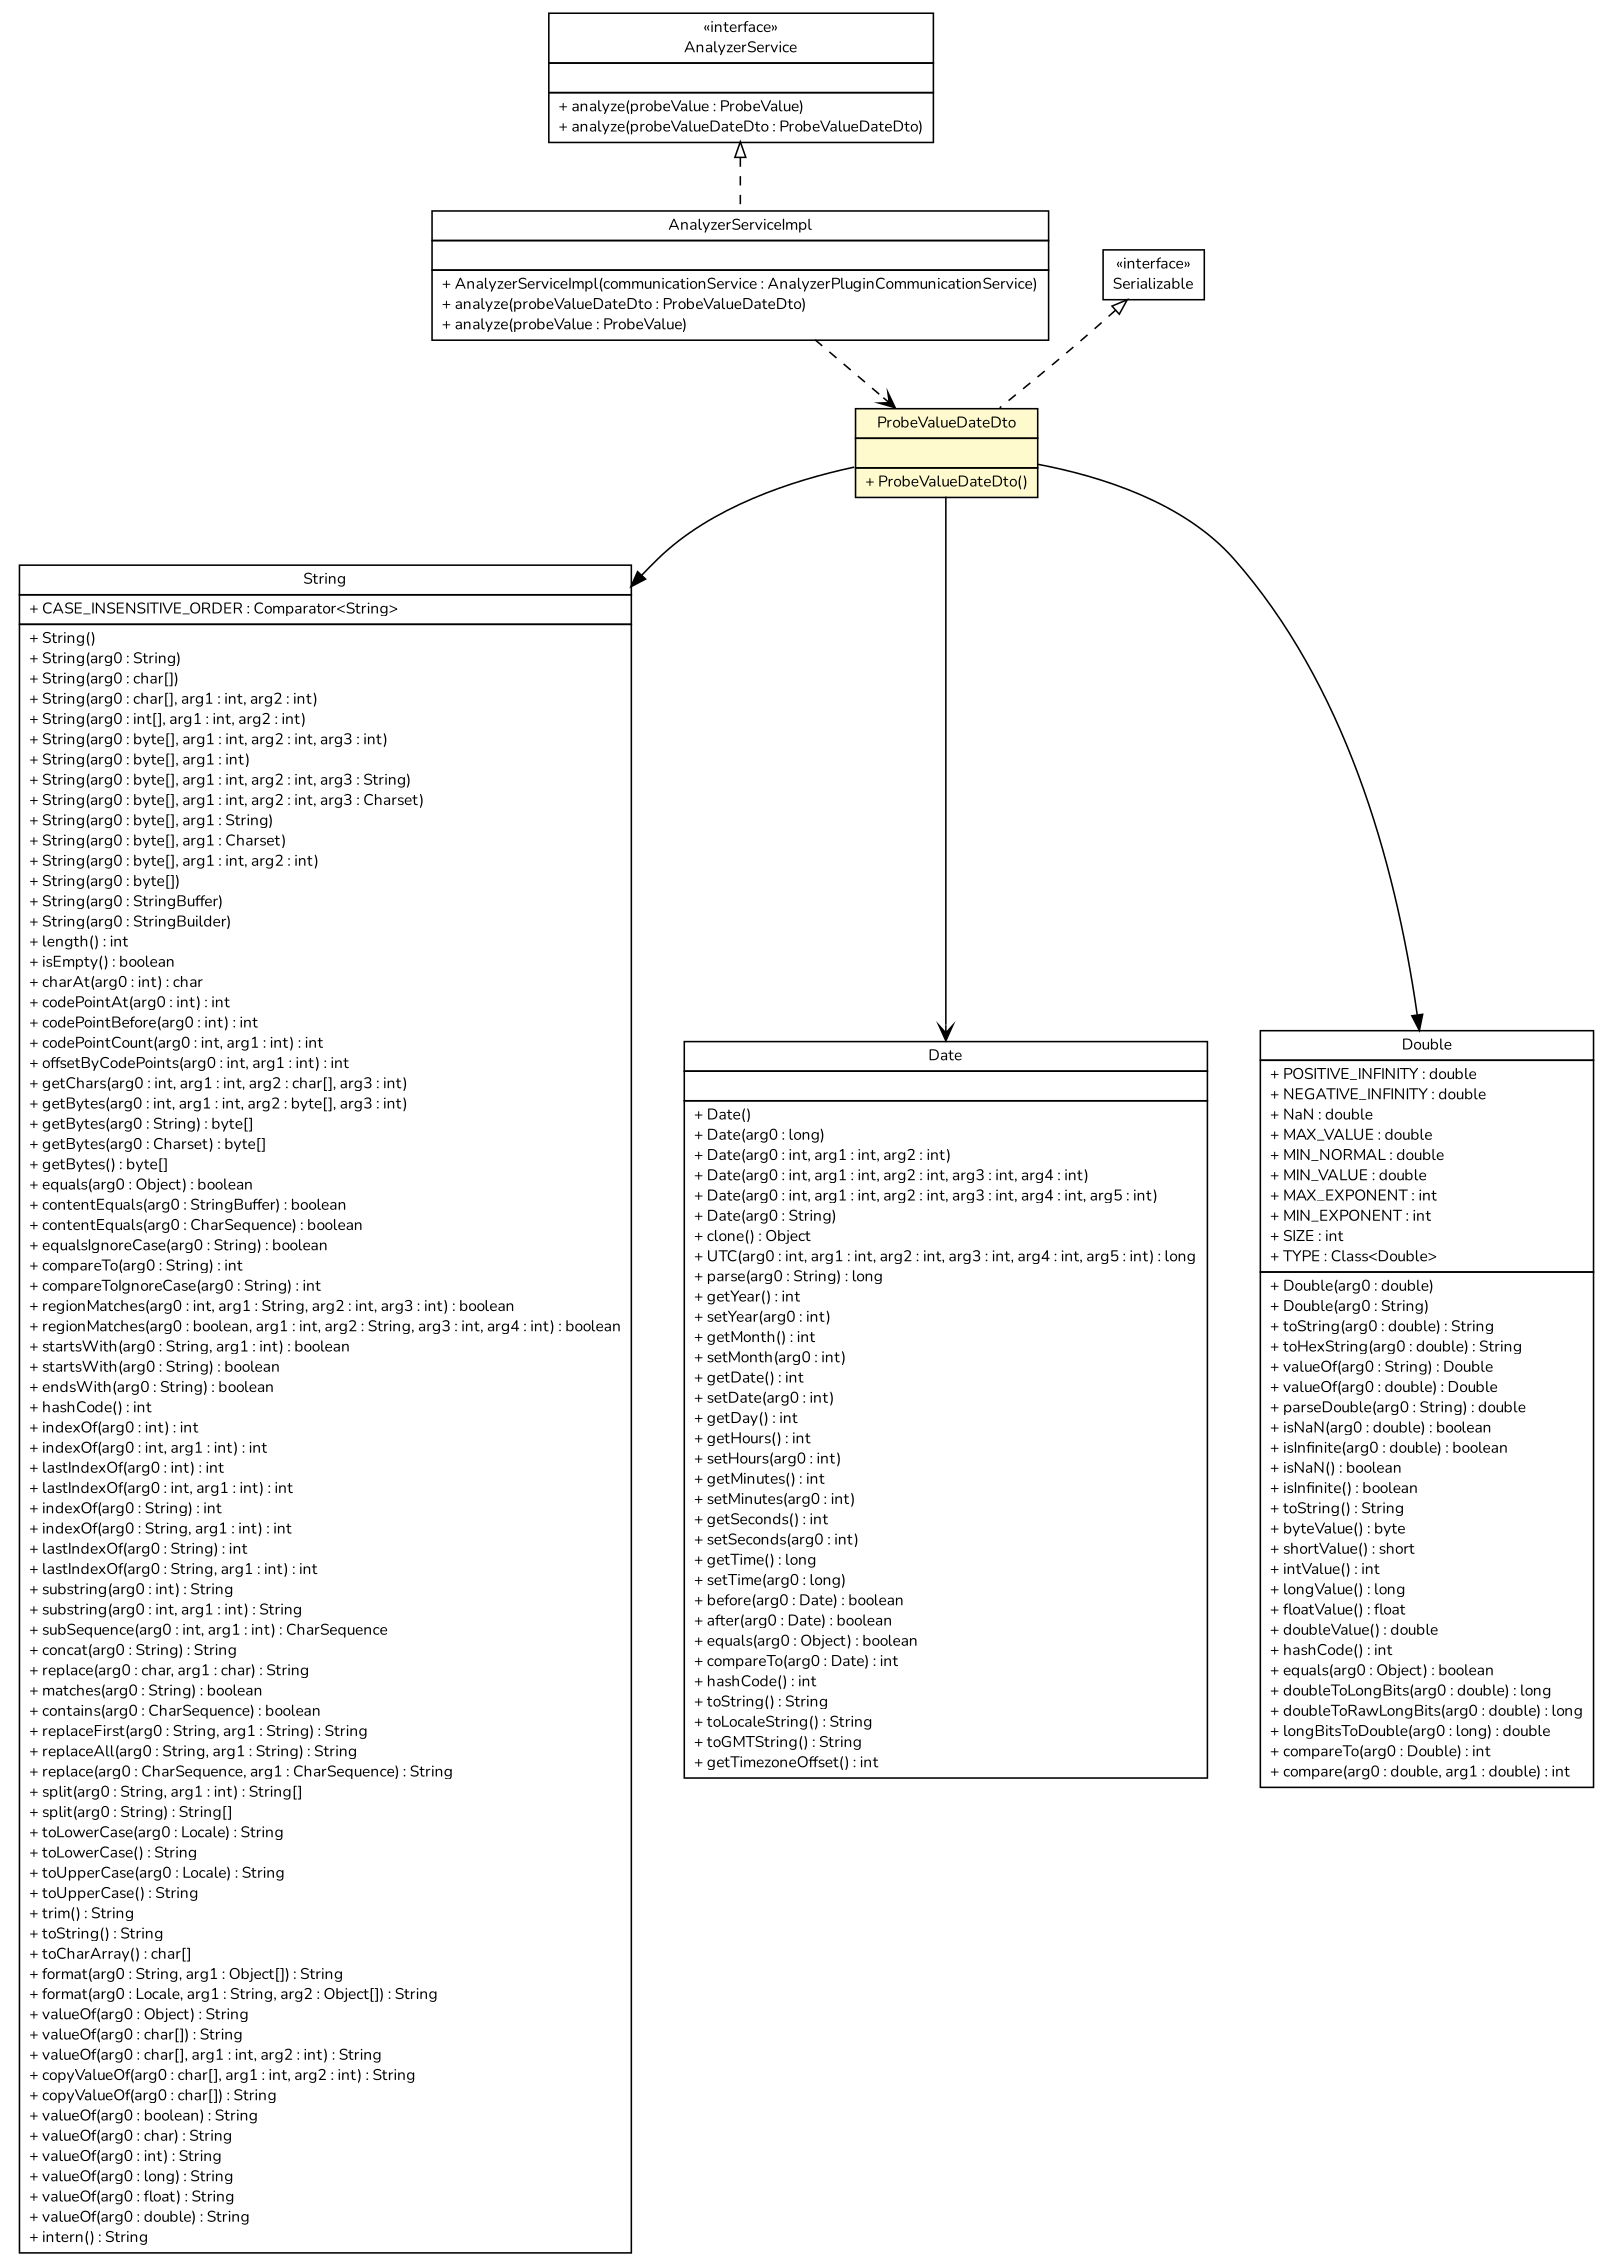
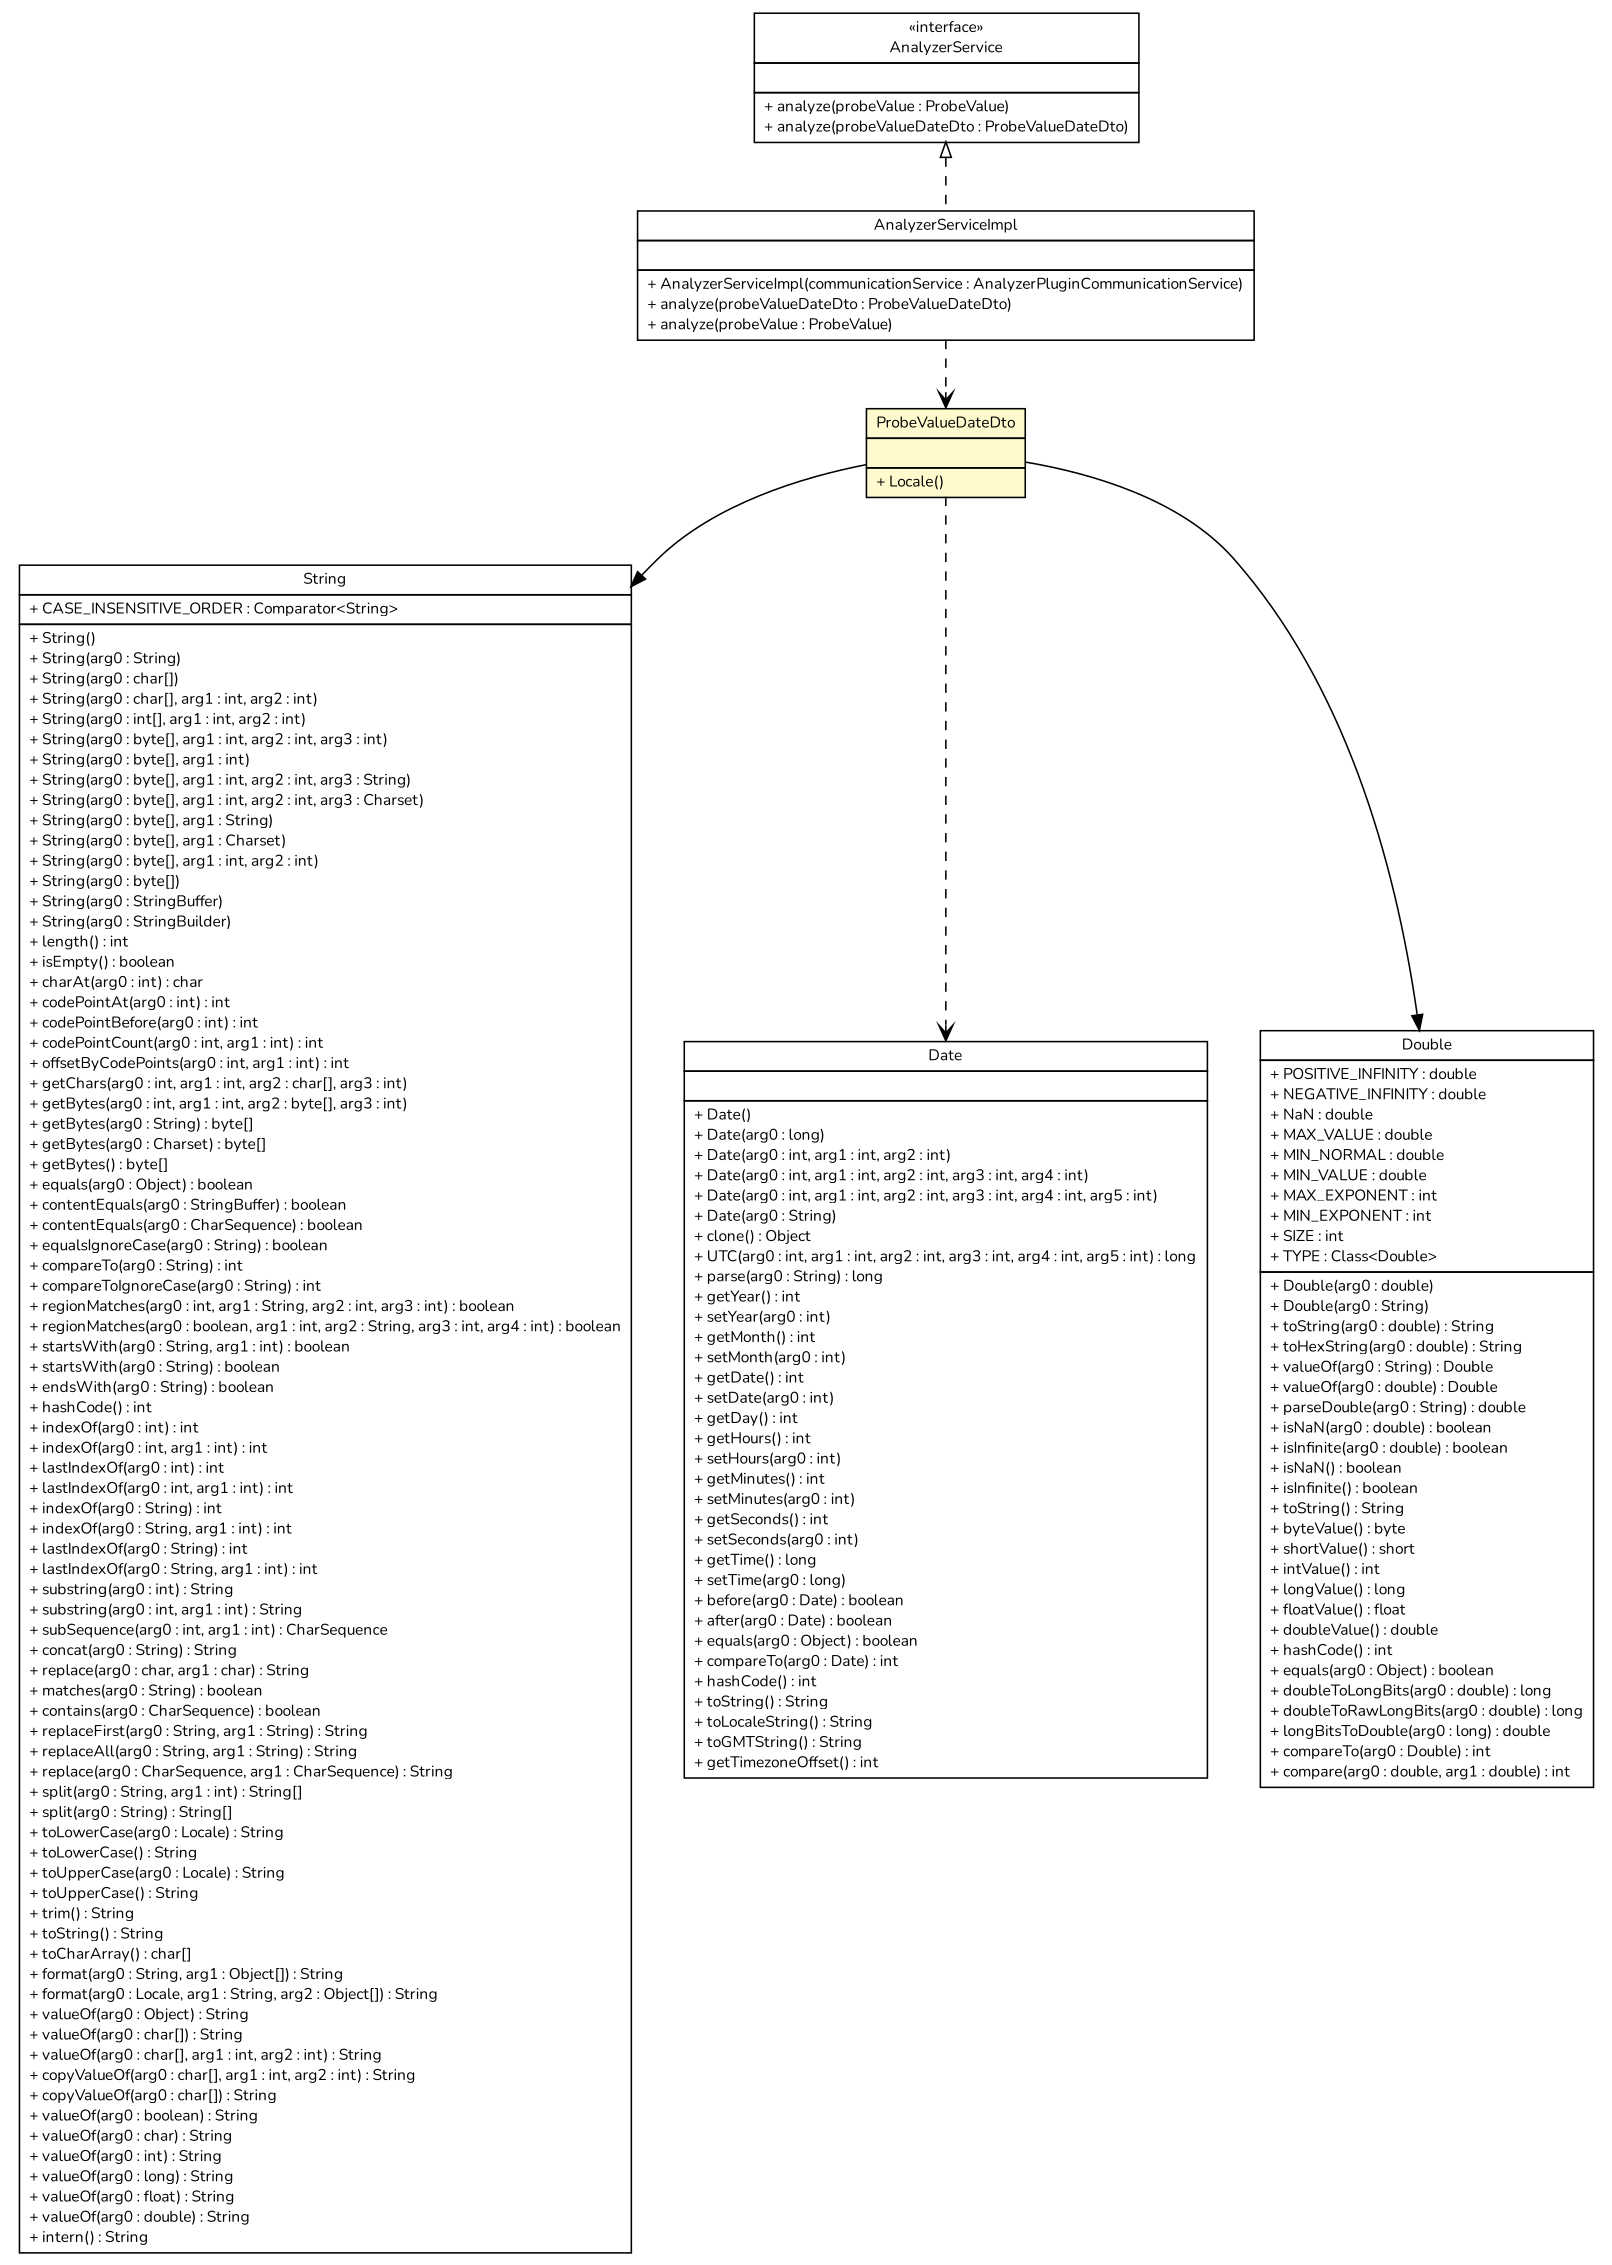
node "Serializable": removed
node "ProbeValueDateDto": text "+ ProbeValueDateDto()" -> "+ Locale()"
edge "ProbeValueDateDto" -> "Date": style solid -> dashed
